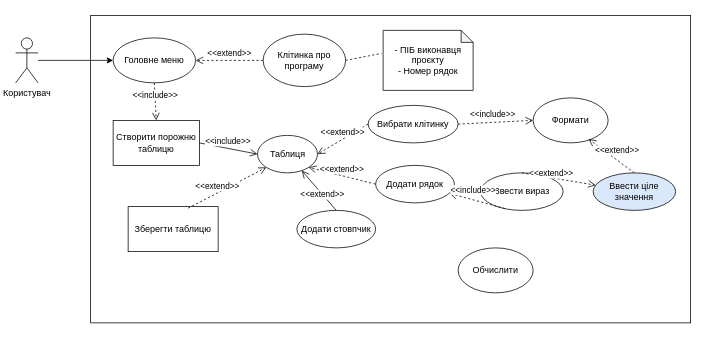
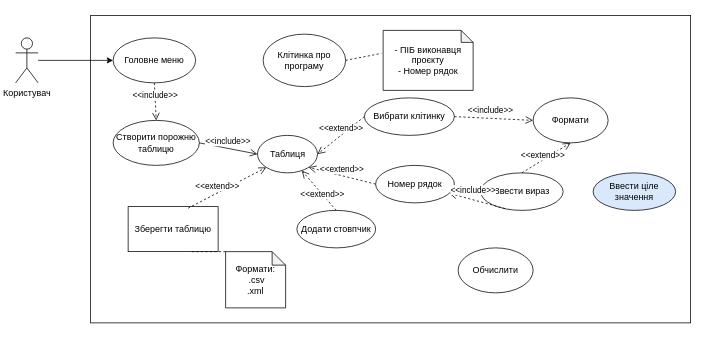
edge "Клітинка про програму" -> "Головне меню": removed, label "<<extend>>"
node "Вибрати клітинку": moved (413, 124) -> (409, 117)
node "Створити порожню таблицю": shape rectangle -> ellipse
edge "Ввести ціле значення" -> "Формати": removed, label "<<extend>>"
edge "Додати стовпчик" -> "Таблиця": style solid -> dashed
edge "Ввести вираз" -> "Ввести ціле значення": now "Ввести вираз" -> "Формати"
node "Додати рядок": label "Додати рядок" -> "Номер рядок"
edge "Зберегти таблицю" -- "Формати: .csv .xml": added
node "Формати: .csv .xml": added
